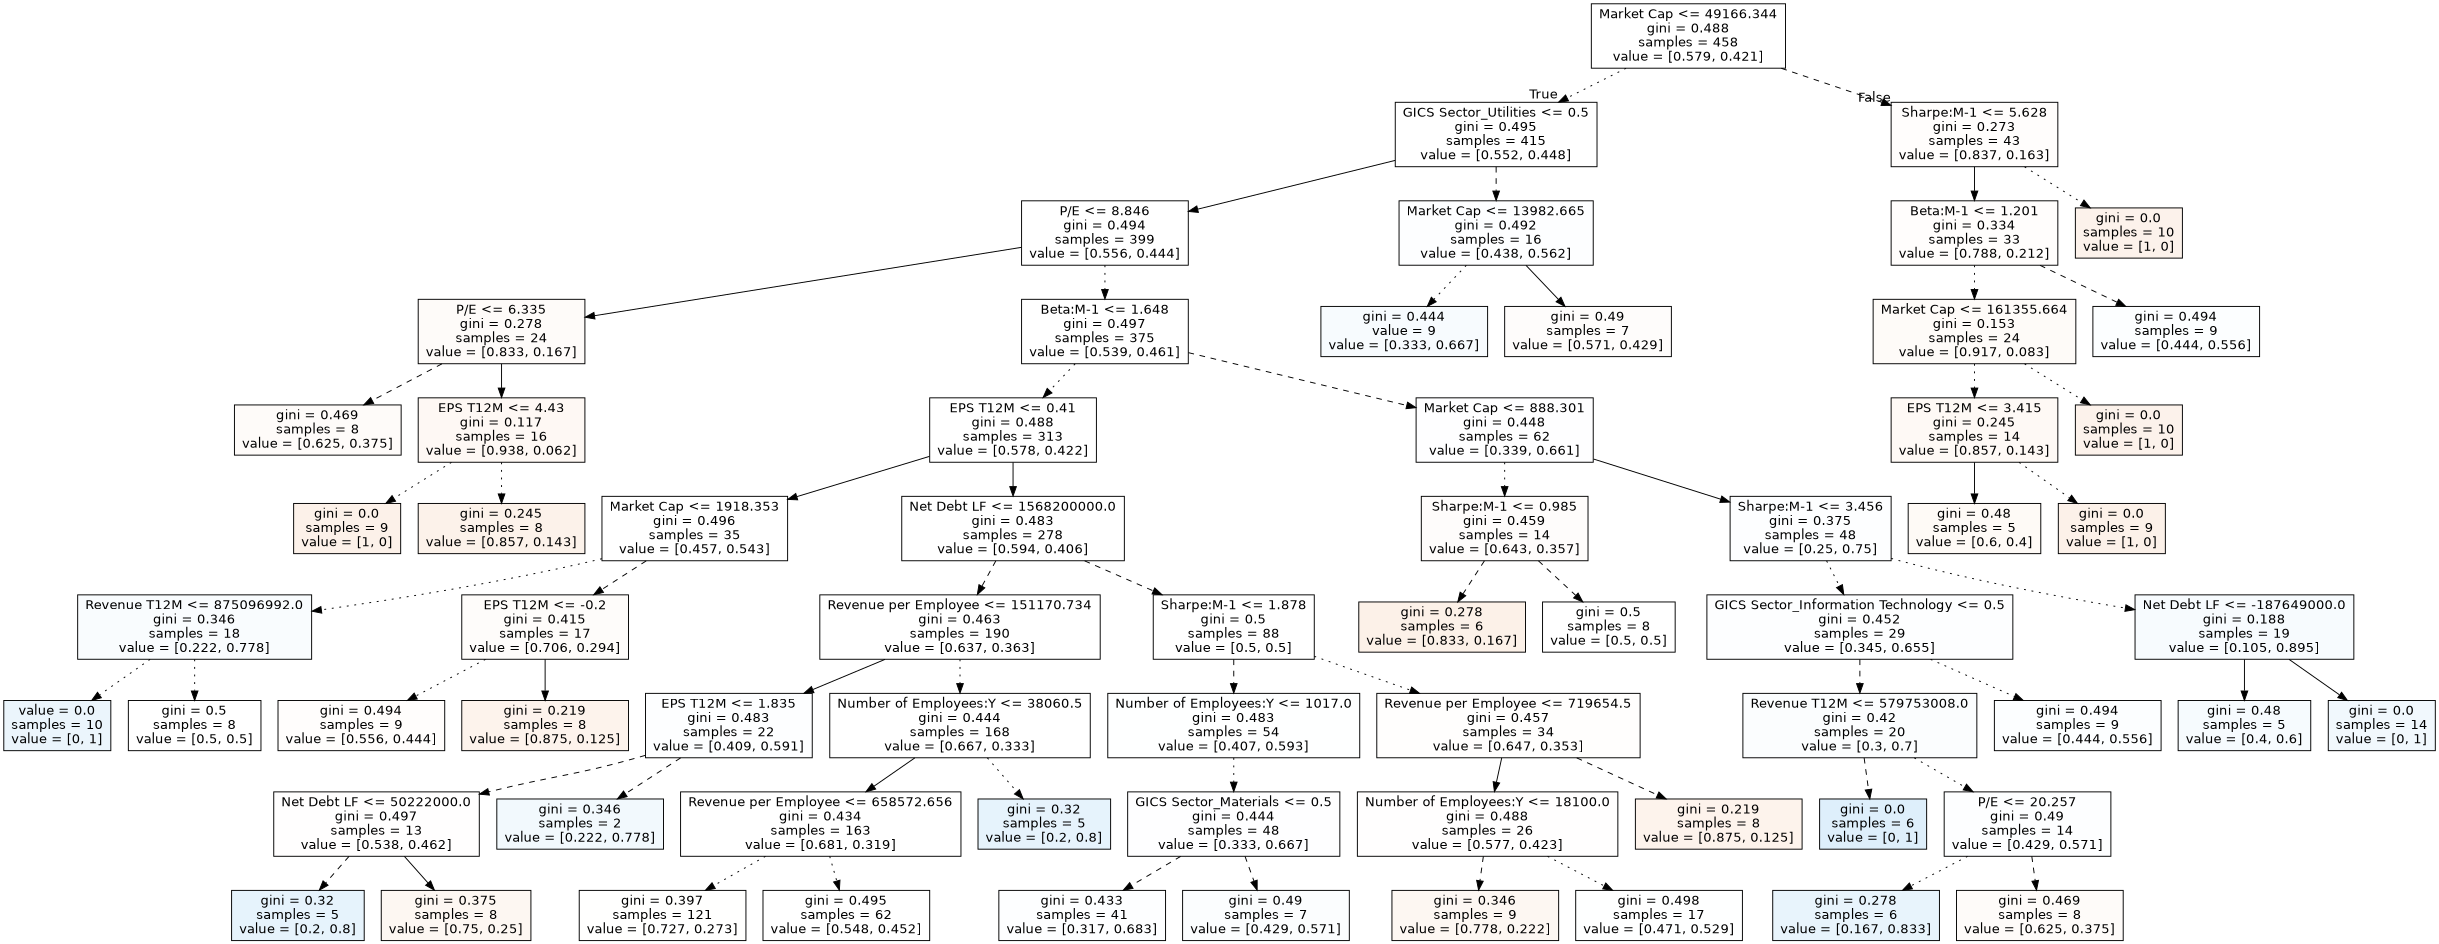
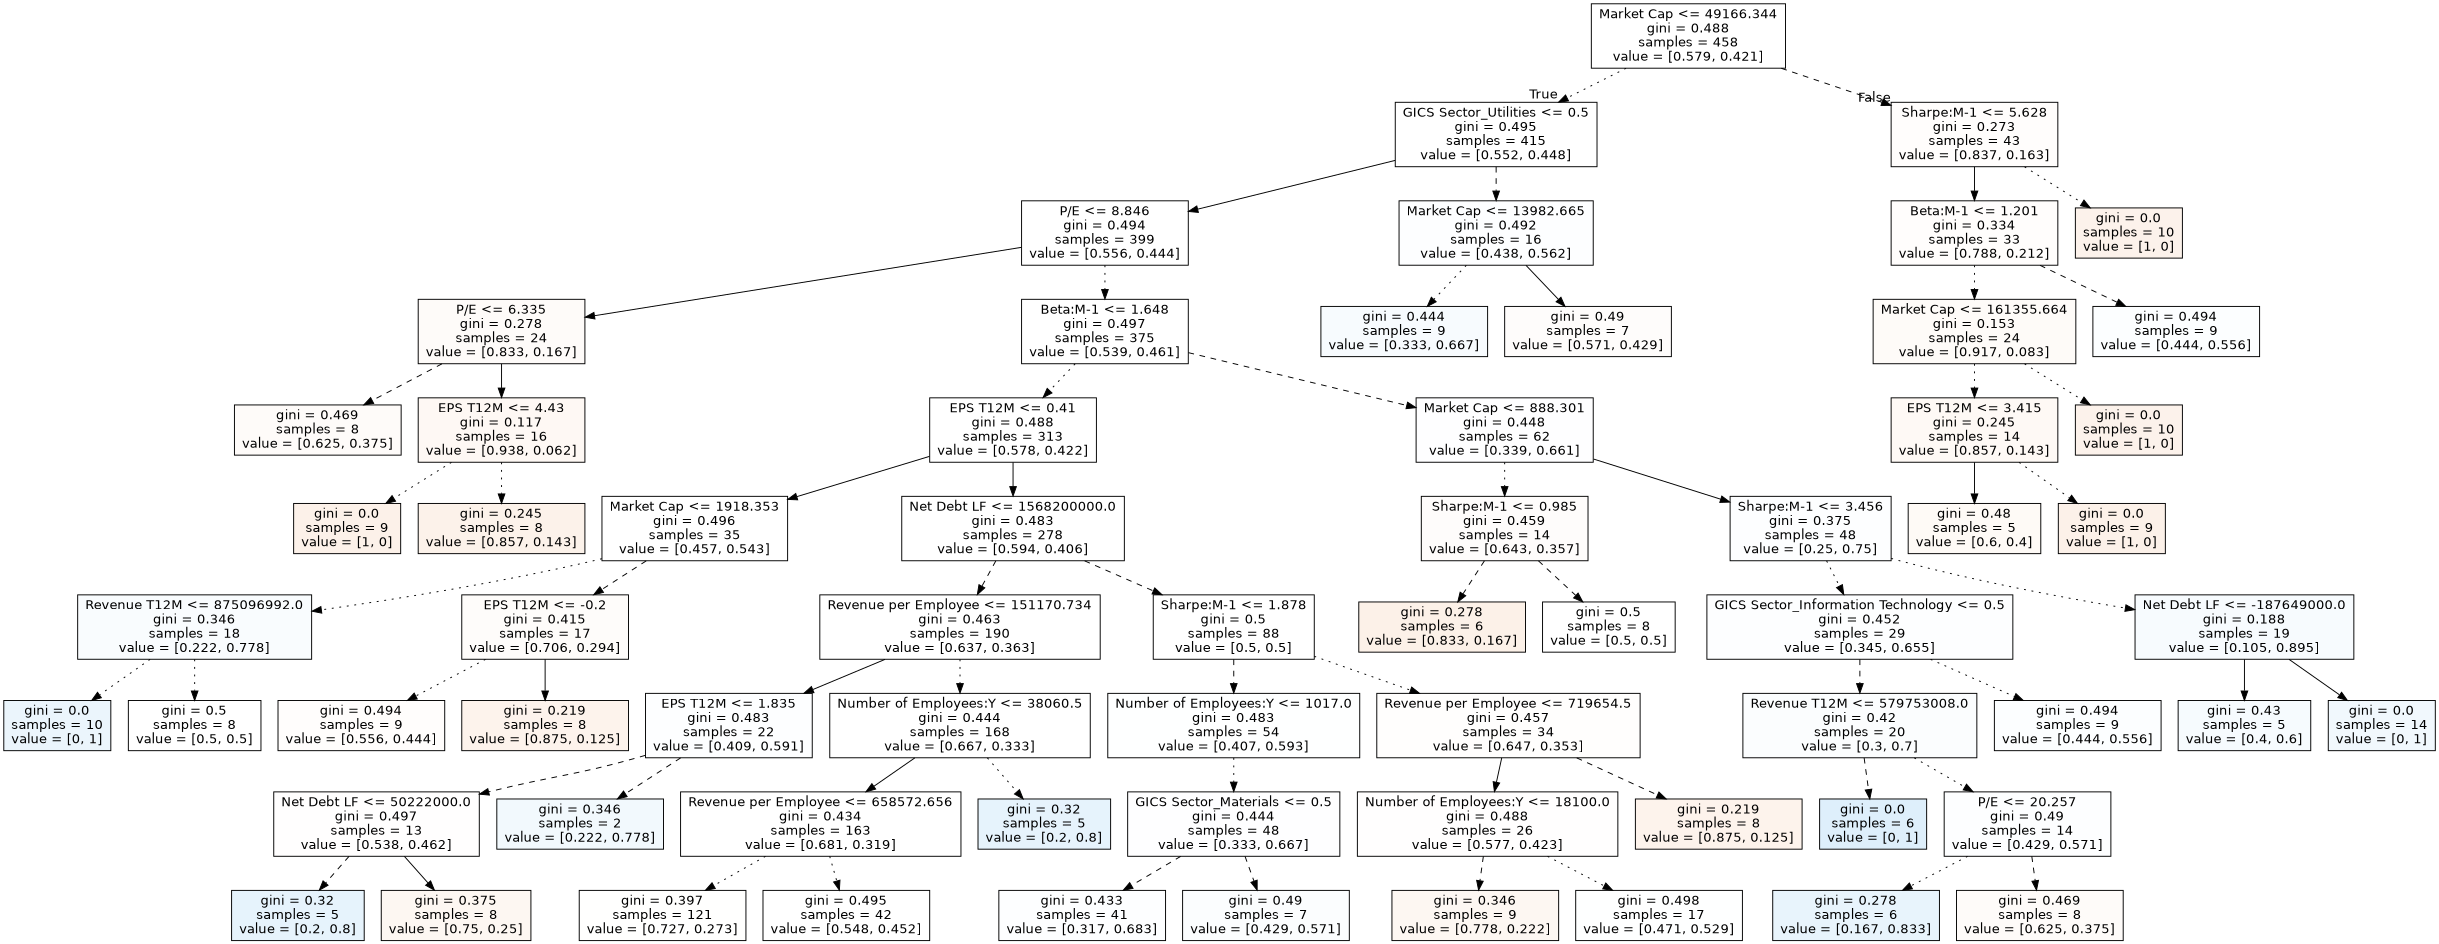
node "gini = 0.444 value = 9 value = [0.333, 0.667]": label "gini = 0.444 value = 9 value = [0.333, 0.667]" -> "gini = 0.444 samples = 9 value = [0.333, 0.667]"
node "value = 0.0 samples = 10 value = [0, 1]": label "value = 0.0 samples = 10 value = [0, 1]" -> "gini = 0.0 samples = 10 value = [0, 1]"
node "gini = 0.48 samples = 5 value = [0.4, 0.6]": label "gini = 0.48 samples = 5 value = [0.4, 0.6]" -> "gini = 0.43 samples = 5 value = [0.4, 0.6]"
node "gini = 0.495 samples = 62 value = [0.548, 0.452]": label "gini = 0.495 samples = 62 value = [0.548, 0.452]" -> "gini = 0.495 samples = 42 value = [0.548, 0.452]"
